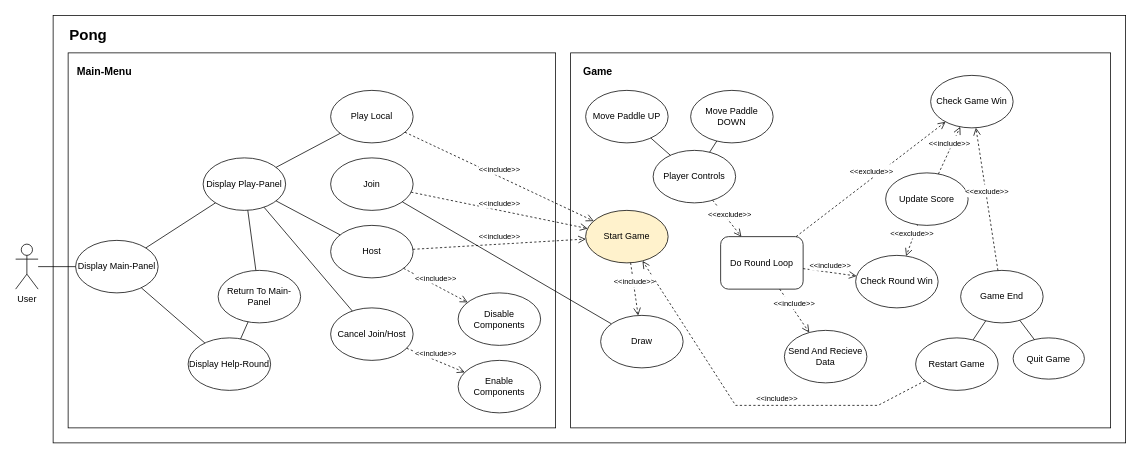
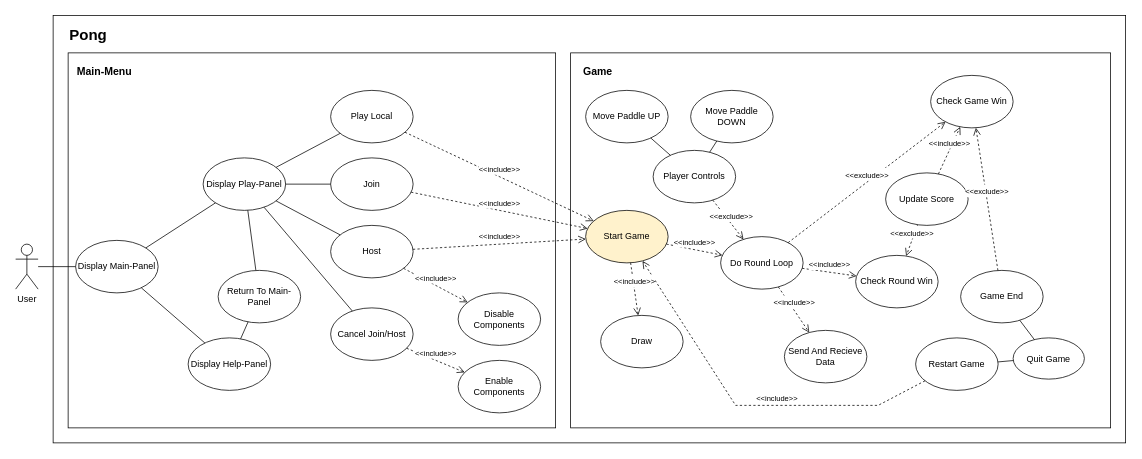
edge "Start Game" -> "Do Round Loop": added, label "<<include>>"
edge "Join" -- "Draw": now "Join" -- "Display Play-Panel"
node "Do Round Loop": shape rounded rectangle -> ellipse
edge "Game End" -- "Restart Game": now "Quit Game" -- "Restart Game"
node "Display Help-Round": label "Display Help-Round" -> "Display Help-Panel"
